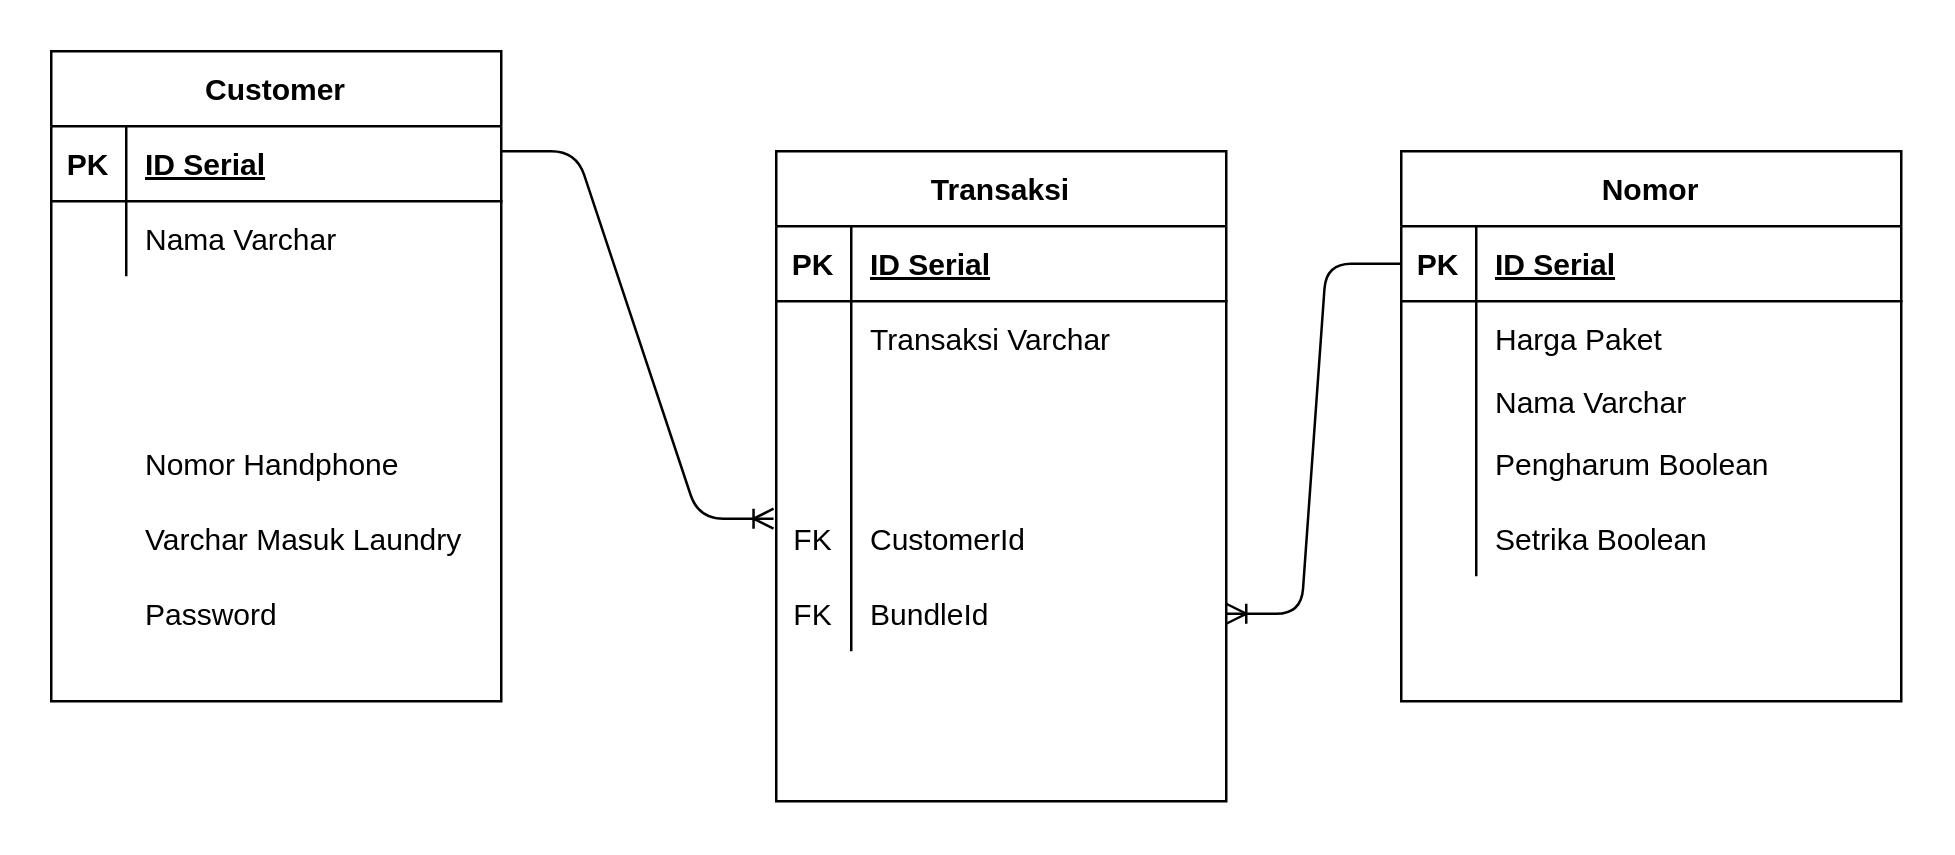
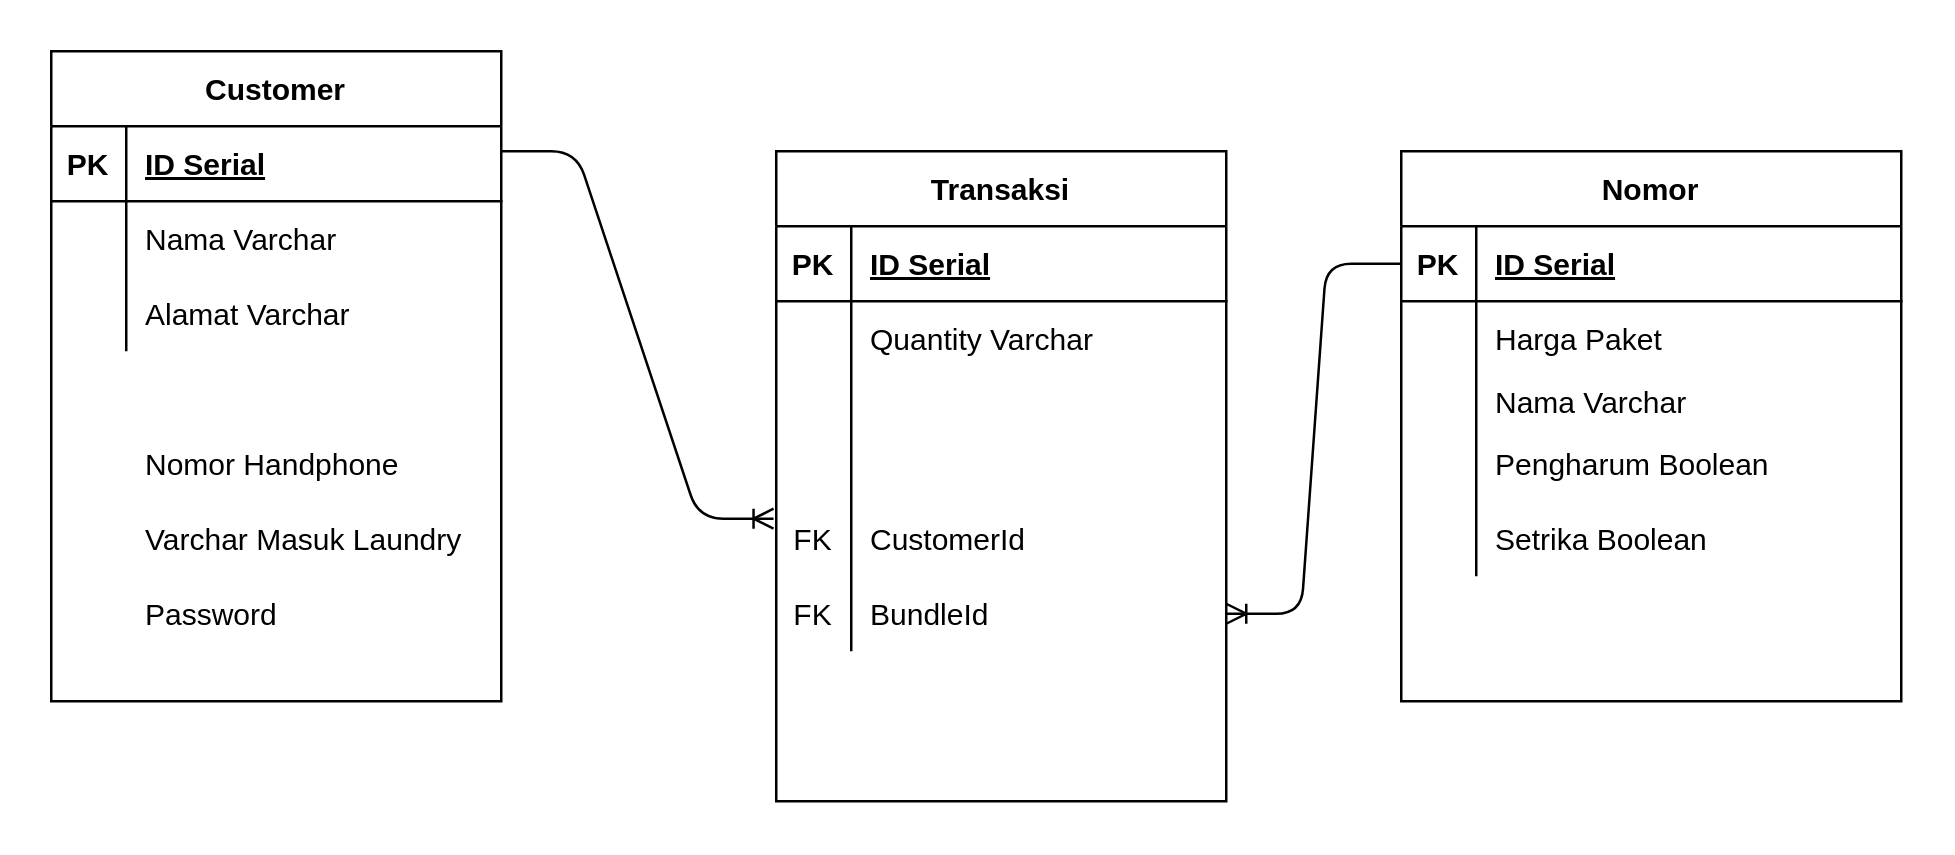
node "Alamat Varchar": added
node "Transaksi Varchar": label "Transaksi Varchar" -> "Quantity Varchar"
